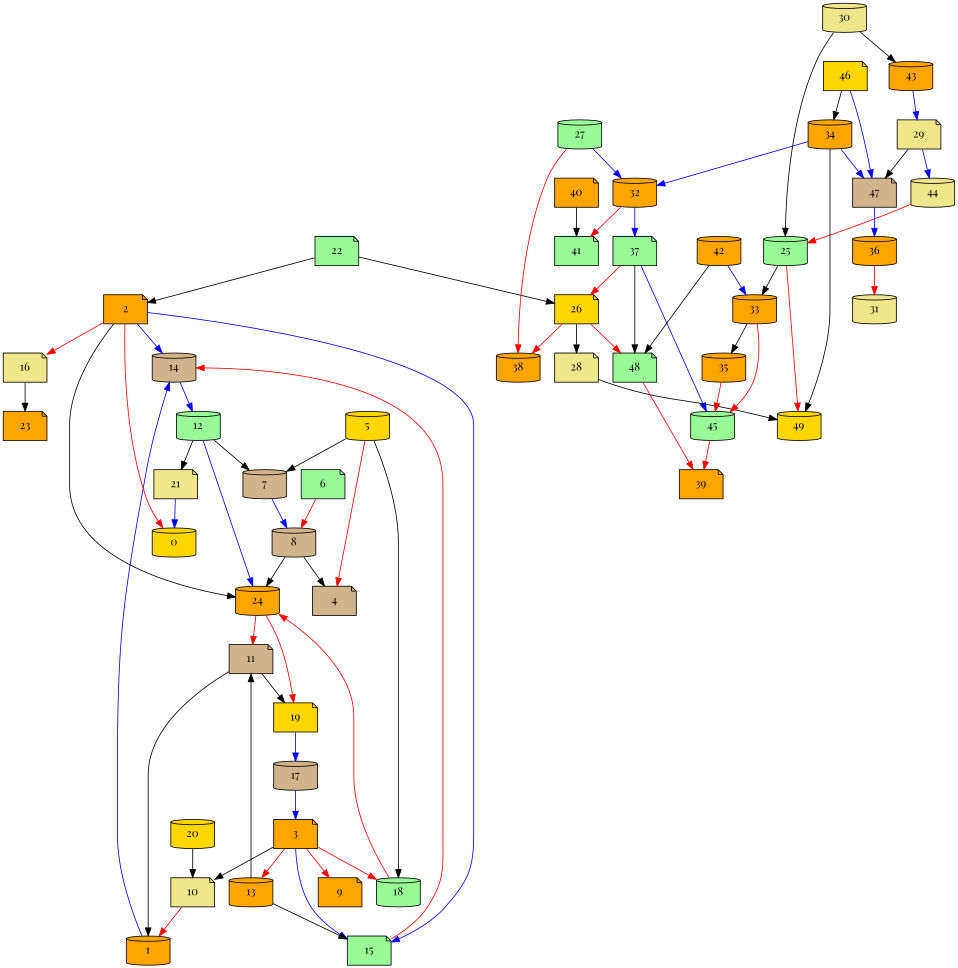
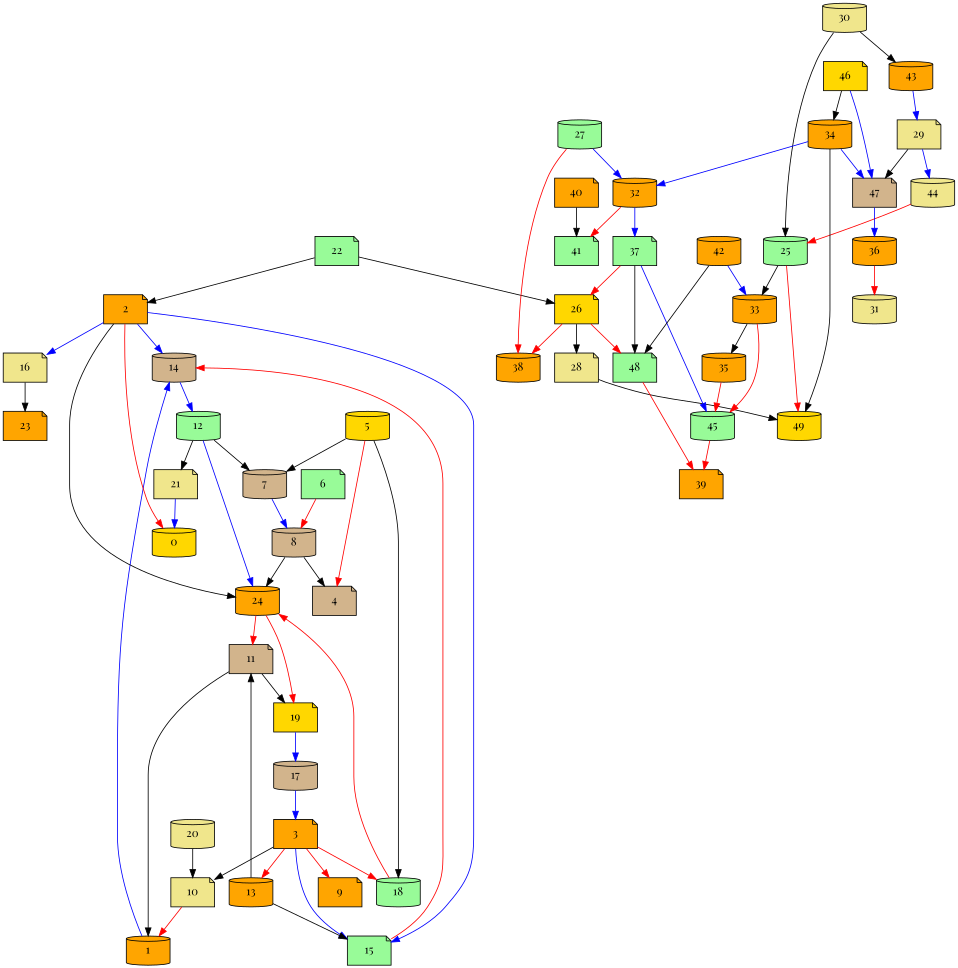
edge "2" -> "16": color red -> blue
node "20": fillcolor gold -> khaki
